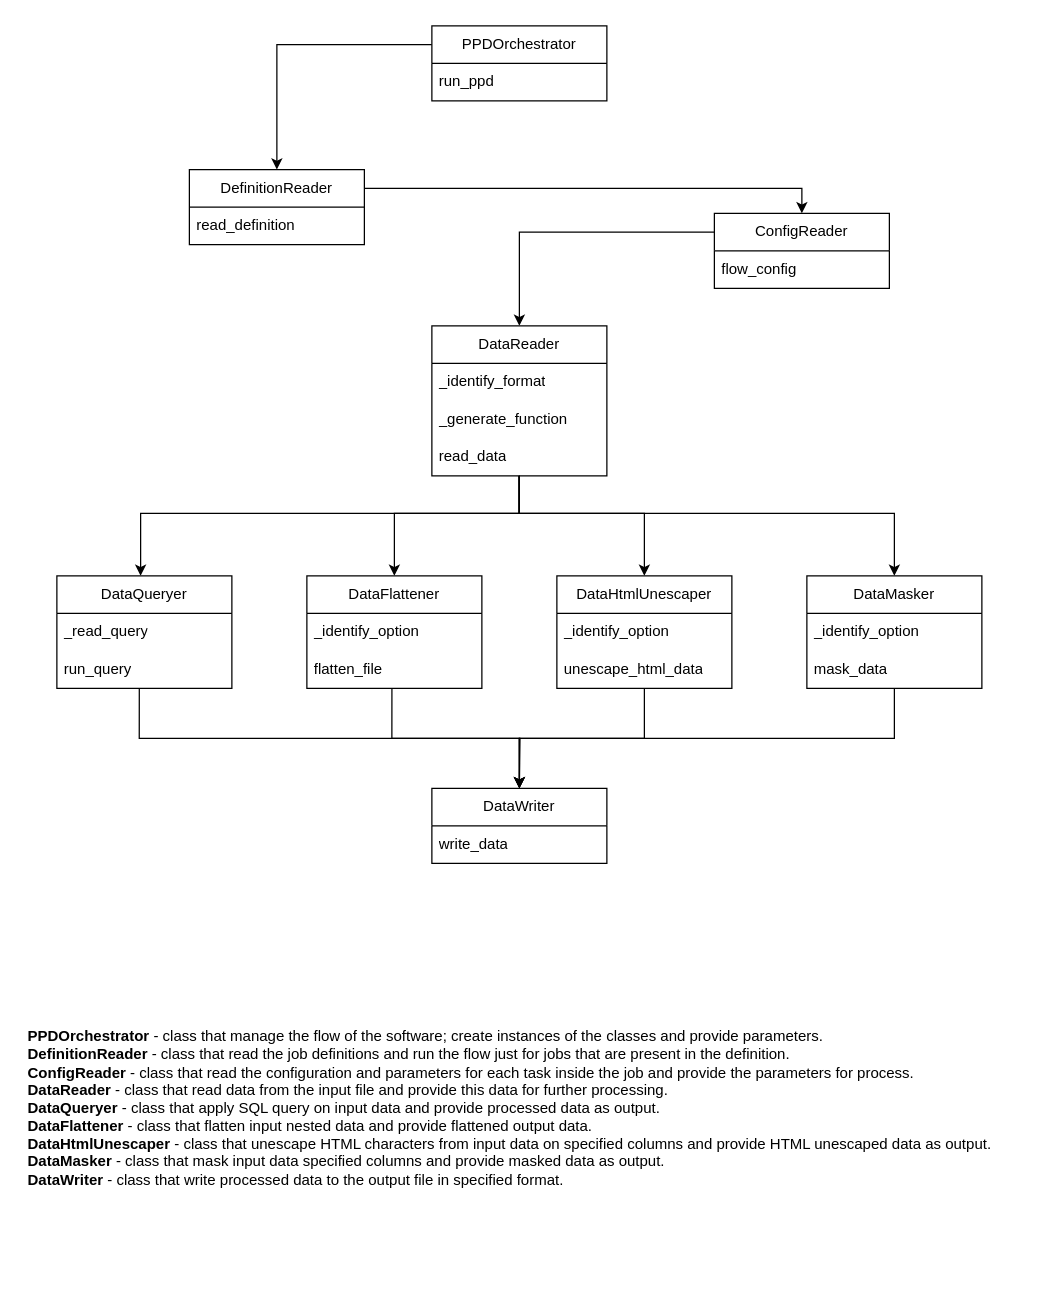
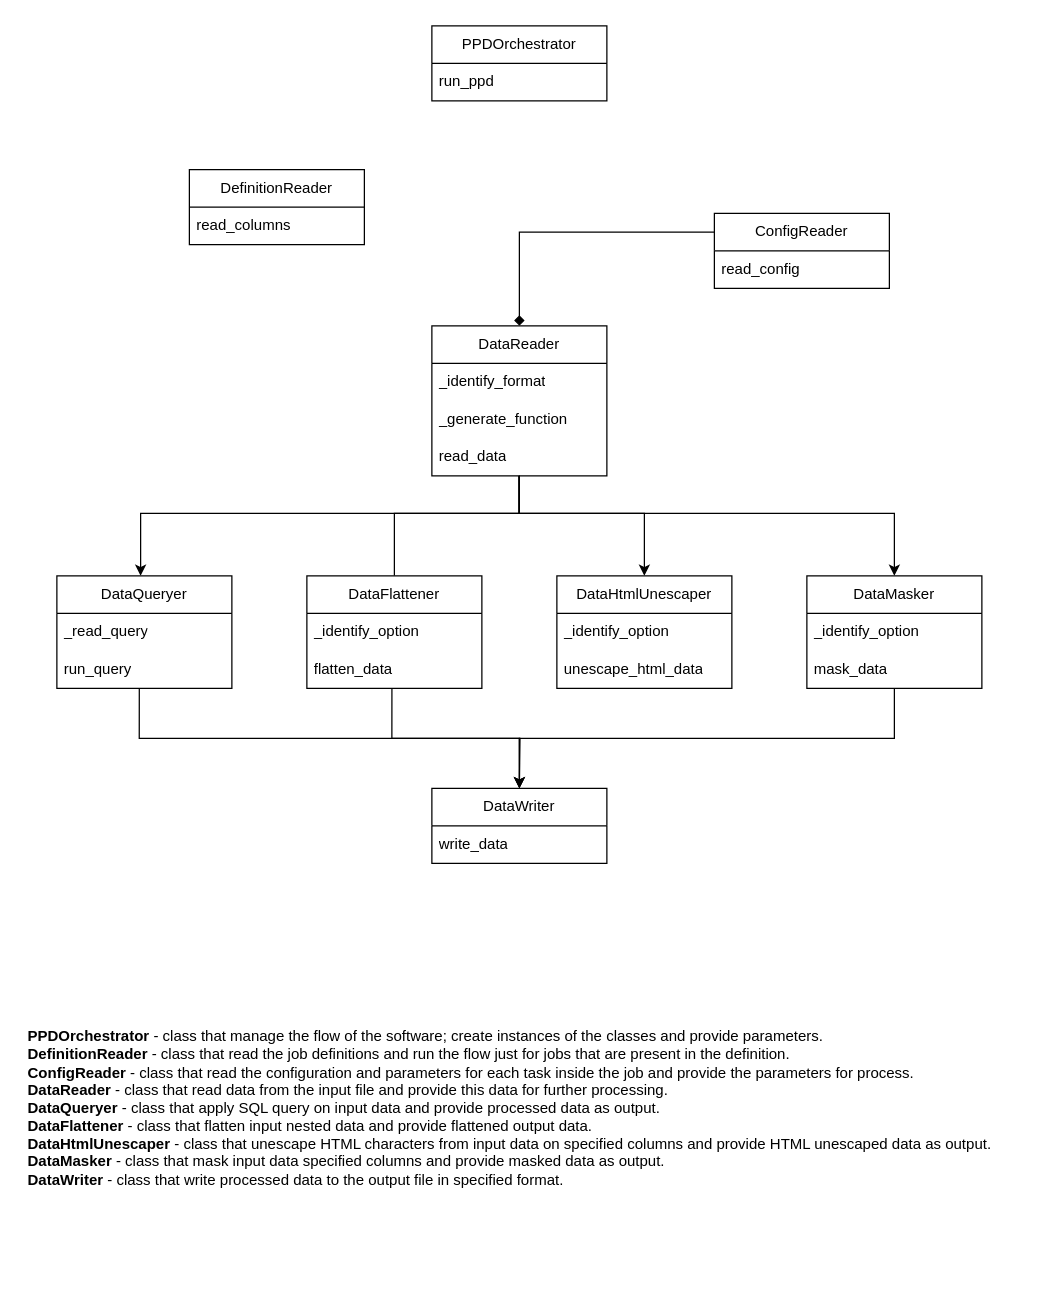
edge "PPDOrchestrator" -> "DefinitionReader": removed
edge "DefinitionReader" -> "ConfigReader": removed
node "read_definition": label "read_definition" -> "read_columns"
node "flow_config": label "flow_config" -> "read_config"
edge "ConfigReader" -> "DataReader": arrowhead classic -> diamond
edge "DataReader" -> "DataFlattener": arrowhead classic -> none
node "flatten_file": label "flatten_file" -> "flatten_data"
edge "DataHtmlUnescaper" -> "DataWriter": removed
